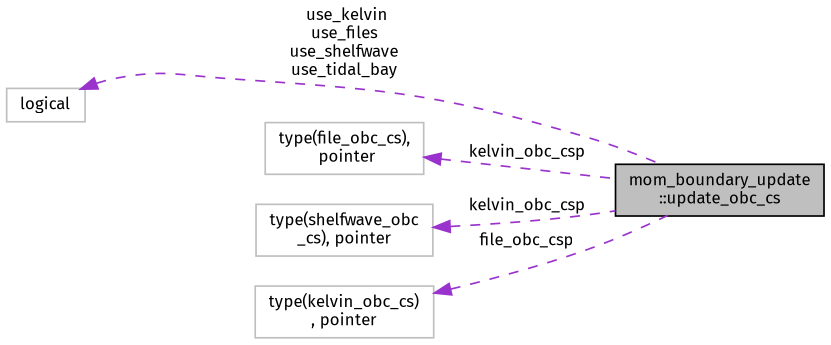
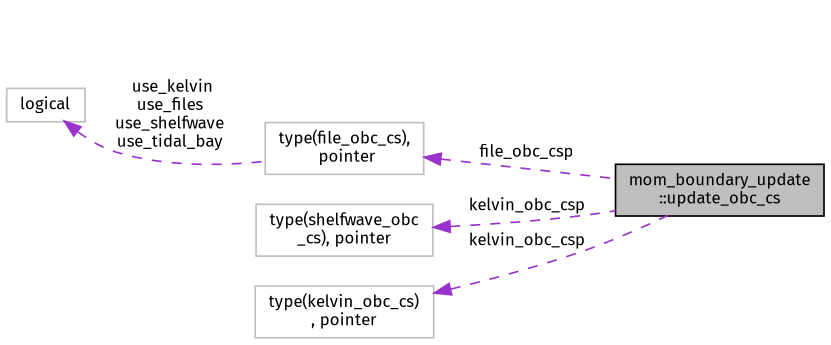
edge "mom_boundary_update ::update_obc_cs" -> "logical": now "type(file_obc_cs), pointer" -> "logical"
edge "mom_boundary_update ::update_obc_cs" -> "type(file_obc_cs), pointer": label " kelvin_obc_csp" -> " file_obc_csp"
edge "mom_boundary_update ::update_obc_cs" -> "type(kelvin_obc_cs) , pointer": label " file_obc_csp" -> " kelvin_obc_csp"
